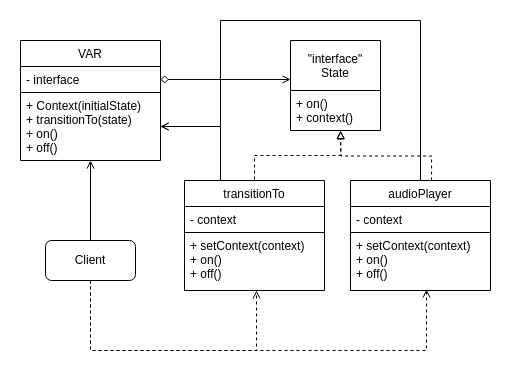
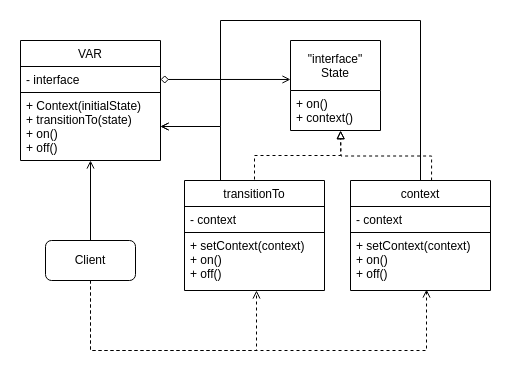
node "audioPlayer": label "audioPlayer" -> "context"
